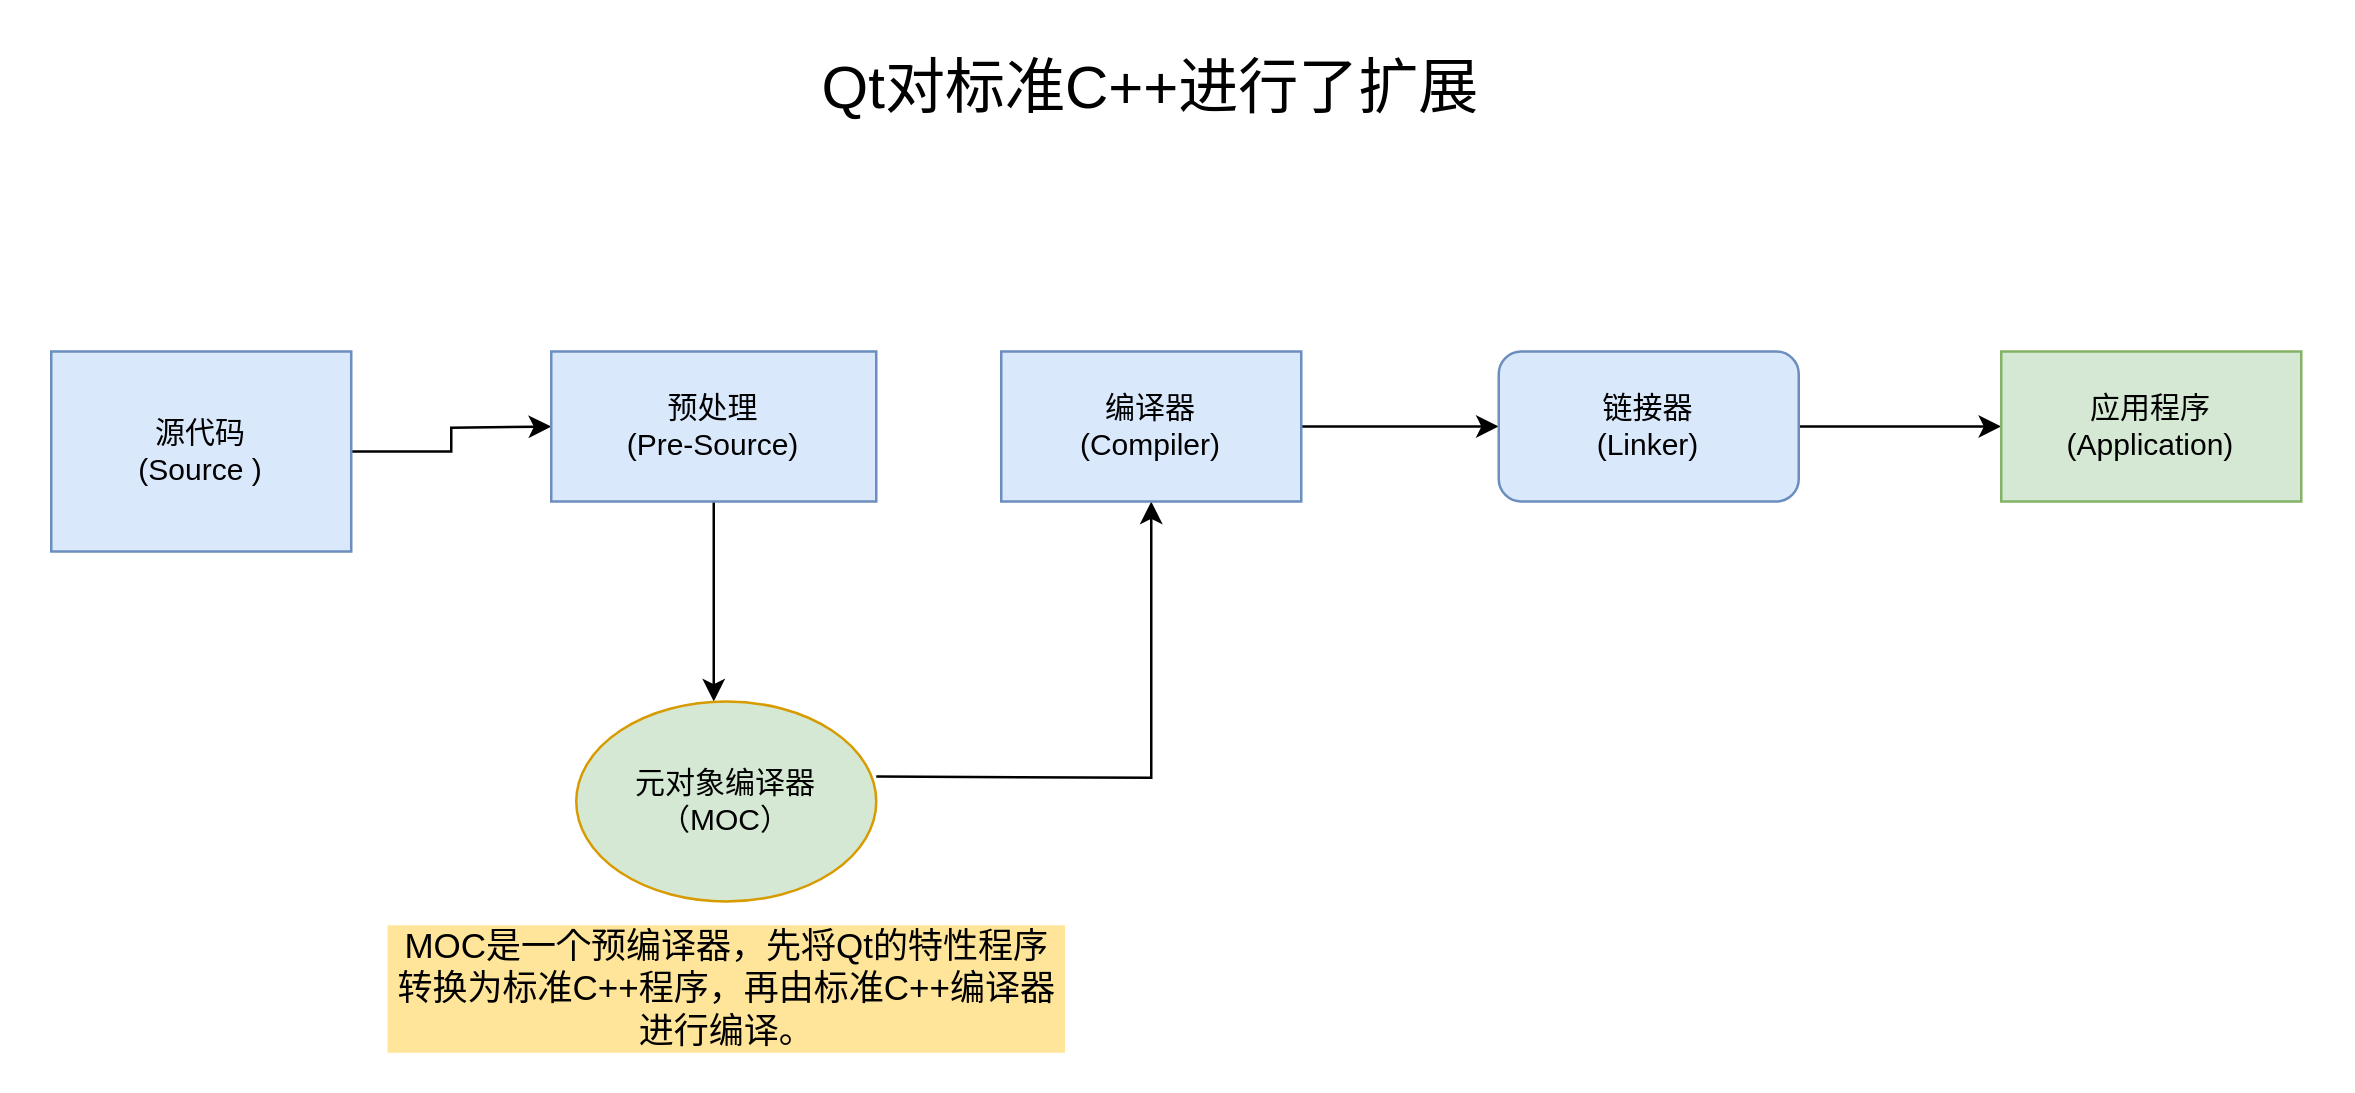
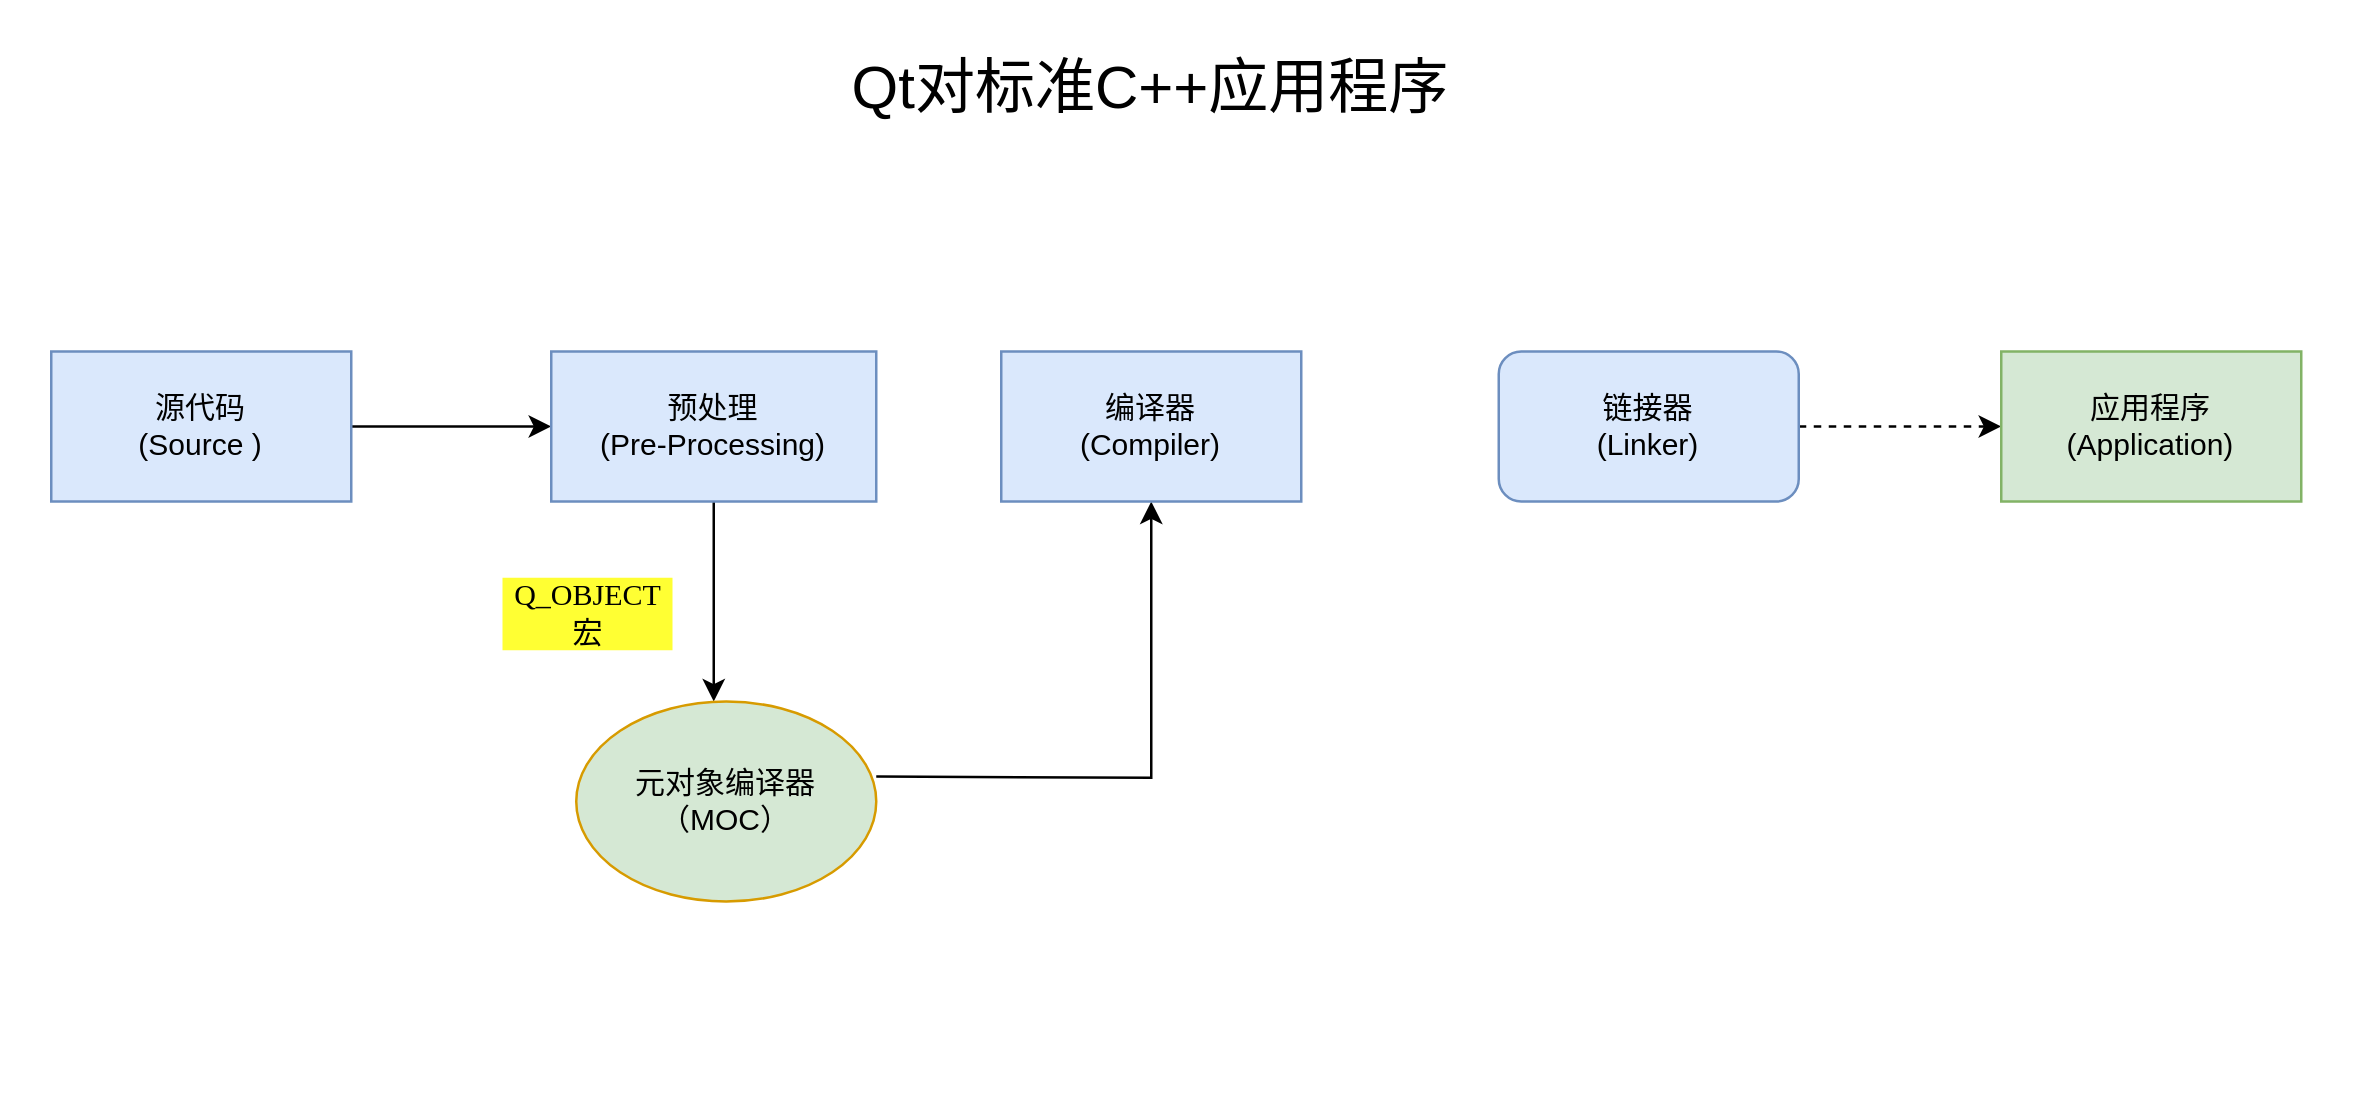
node "Qt对标准C++进行了扩展": label "Qt对标准C++进行了扩展" -> "Qt对标准C++应用程序"
node "预处理 (Pre-Source)": label "预处理 (Pre-Source)" -> "预处理 (Pre-Processing)"
edge "编译器 (Compiler)" -> "链接器 (Linker)": removed
edge "链接器 (Linker)" -> "应用程序 (Application)": style solid -> dashed
node "源代码 (Source )": size 300x200 -> 300x150
node "Q_OBJECT宏": added
node "MOC是一个预编译器，先将Qt的特性程序转换为标准C++程序，再由标准C++编译器进行编译。": removed
